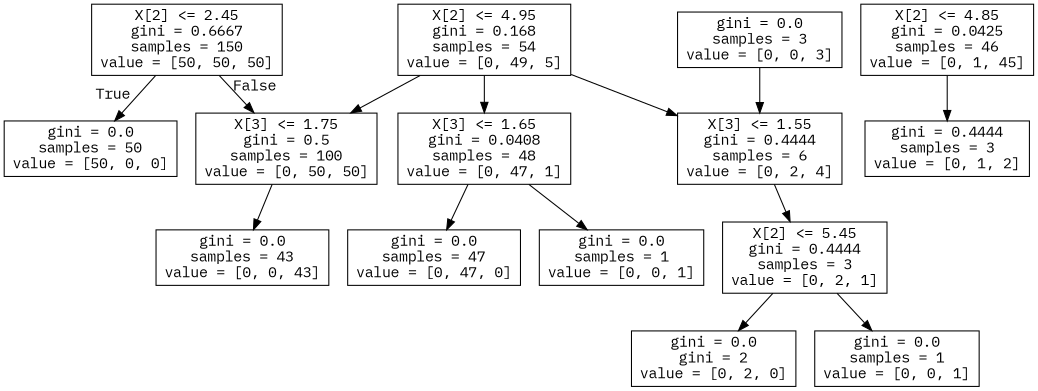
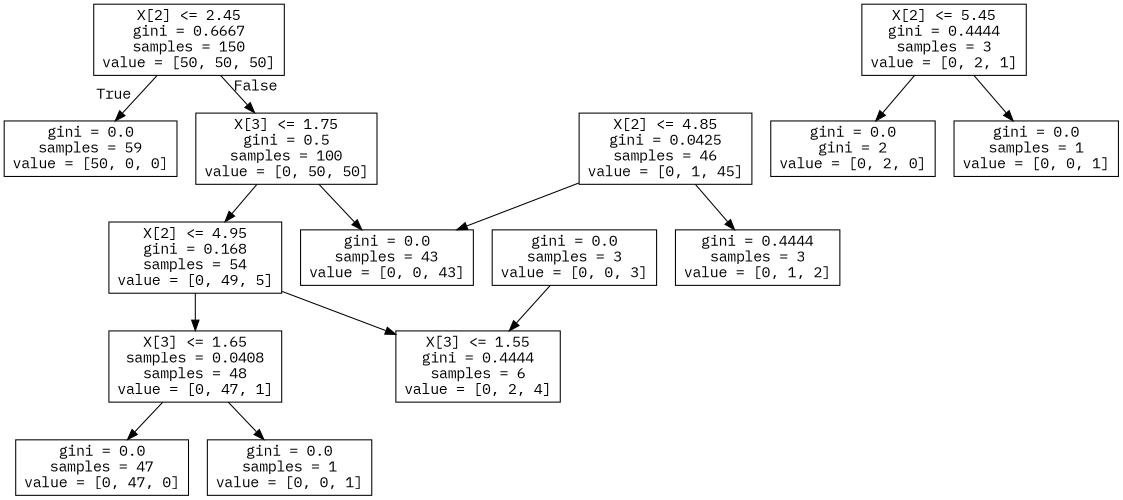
edge "X[2] <= 4.95 gini = 0.168 samples = 54 value = [0, 49, 5]" -> "X[3] <= 1.75 gini = 0.5 samples = 100 value = [0, 50, 50]": reversed
node "gini = 0.0 samples = 50 value = [50, 0, 0]": label "gini = 0.0 samples = 50 value = [50, 0, 0]" -> "gini = 0.0 samples = 59 value = [50, 0, 0]"
node "X[3] <= 1.65 gini = 0.0408 samples = 48 value = [0, 47, 1]": label "X[3] <= 1.65 gini = 0.0408 samples = 48 value = [0, 47, 1]" -> "X[3] <= 1.65 samples = 0.0408 samples = 48 value = [0, 47, 1]"
edge "X[3] <= 1.55 gini = 0.4444 samples = 6 value = [0, 2, 4]" -> "X[2] <= 5.45 gini = 0.4444 samples = 3 value = [0, 2, 1]": removed
edge "X[2] <= 4.85 gini = 0.0425 samples = 46 value = [0, 1, 45]" -> "gini = 0.0 samples = 43 value = [0, 0, 43]": added
